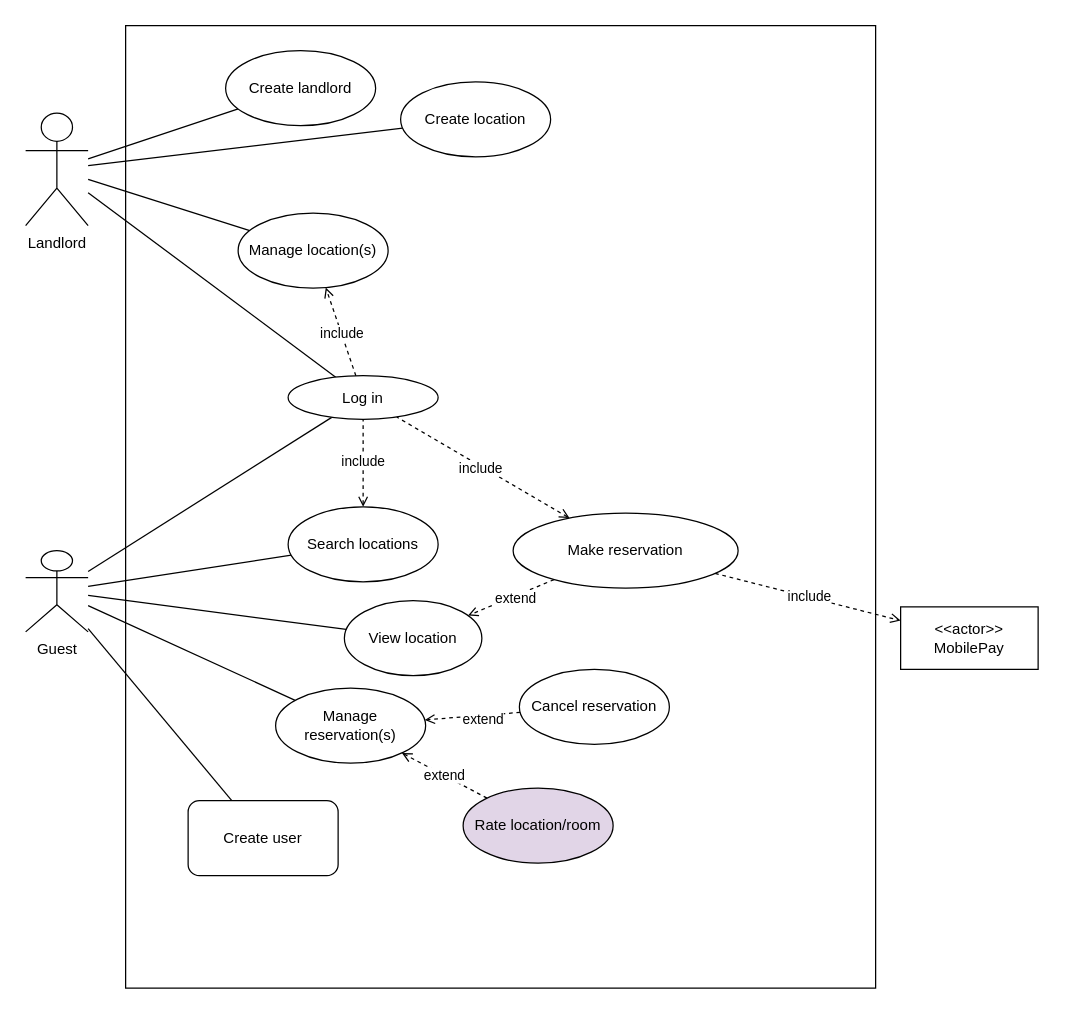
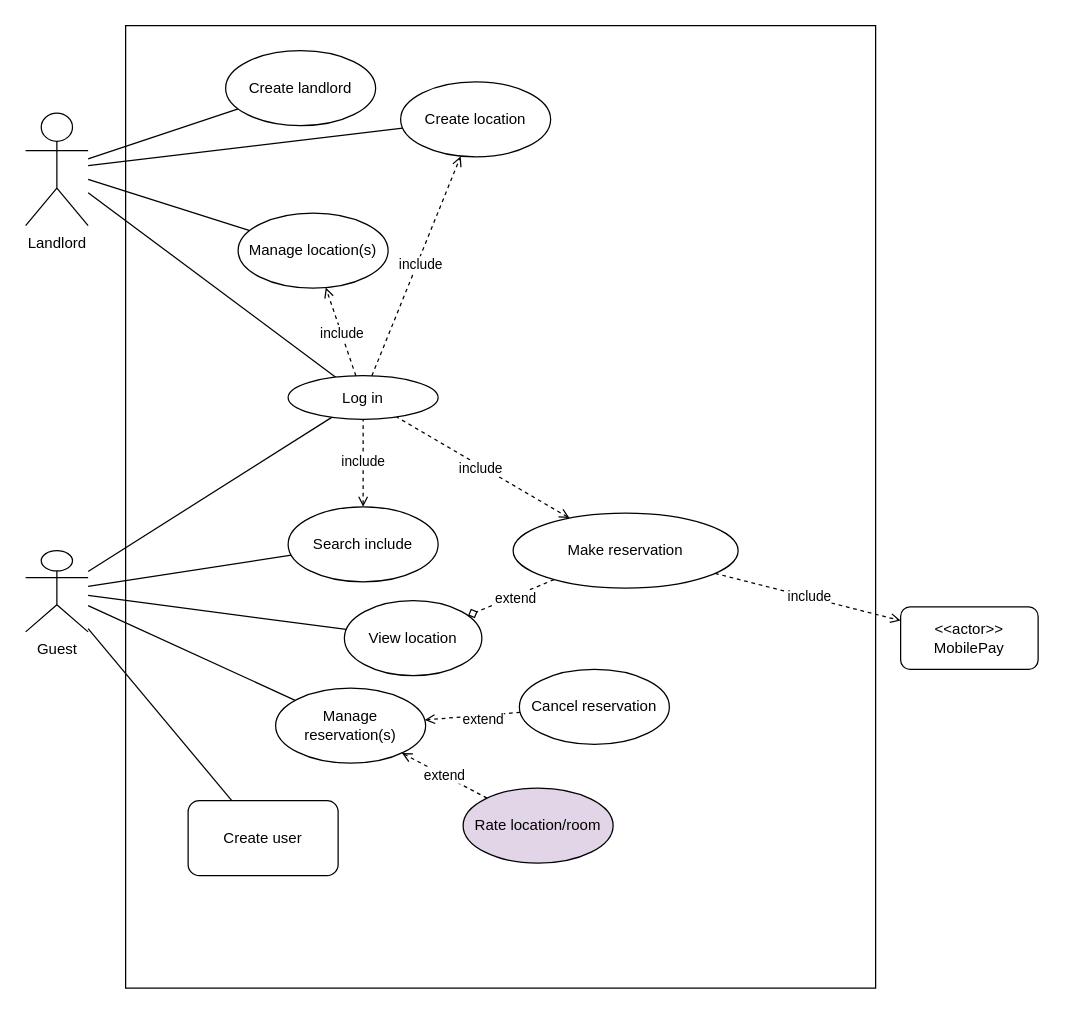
edge "Log in" -> "Create location": added, label "include"
node "Search locations": label "Search locations" -> "Search include"
edge "Make reservation" -> "View location": arrowhead open -> diamond
node "<<actor>> MobilePay": shape rectangle -> rounded rectangle
